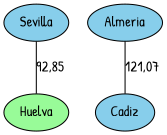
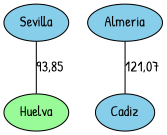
edge "Sevilla" -- "Huelva": label "92,85" -> "93,85"
